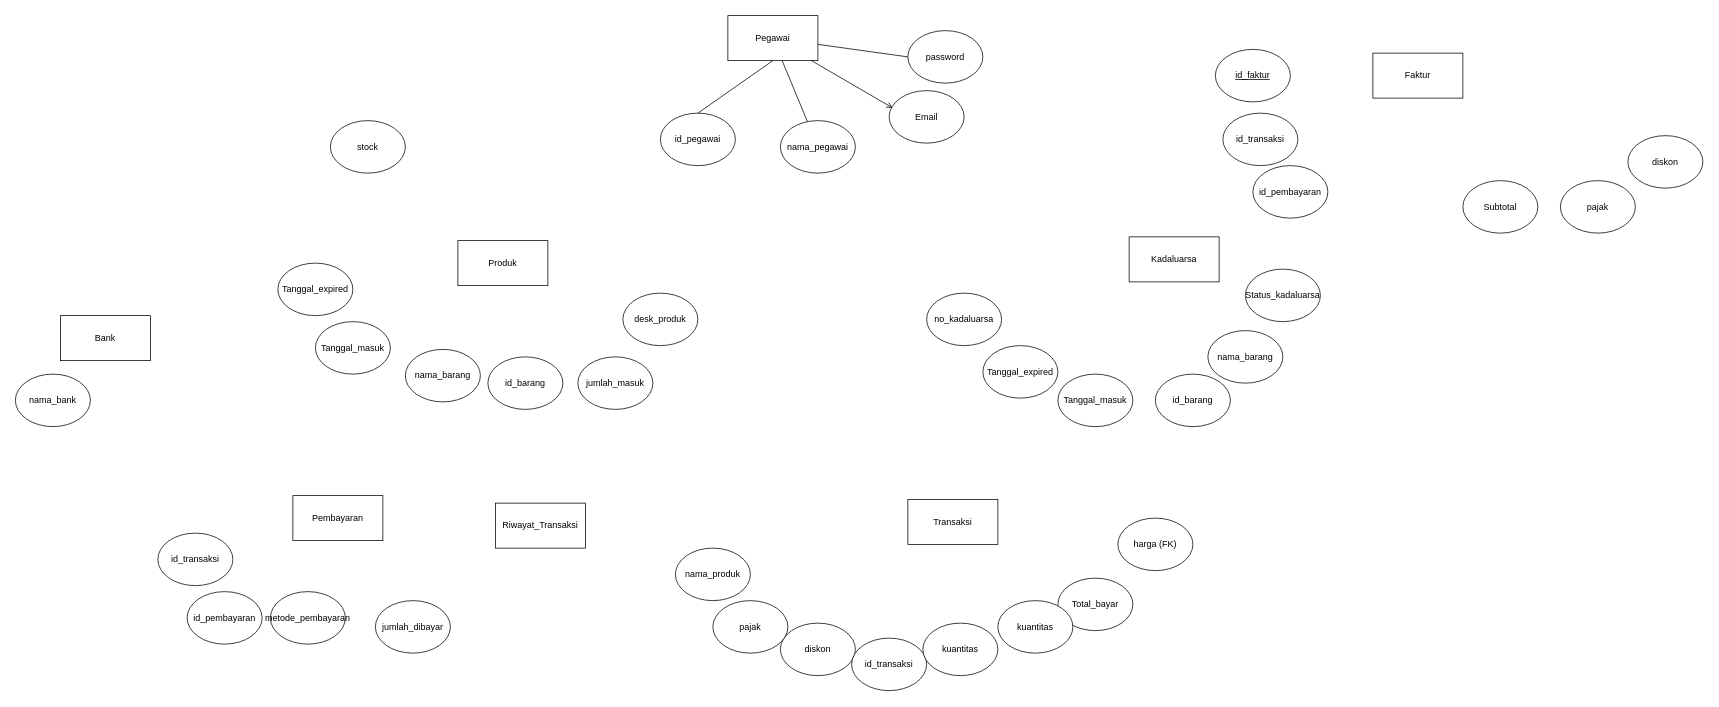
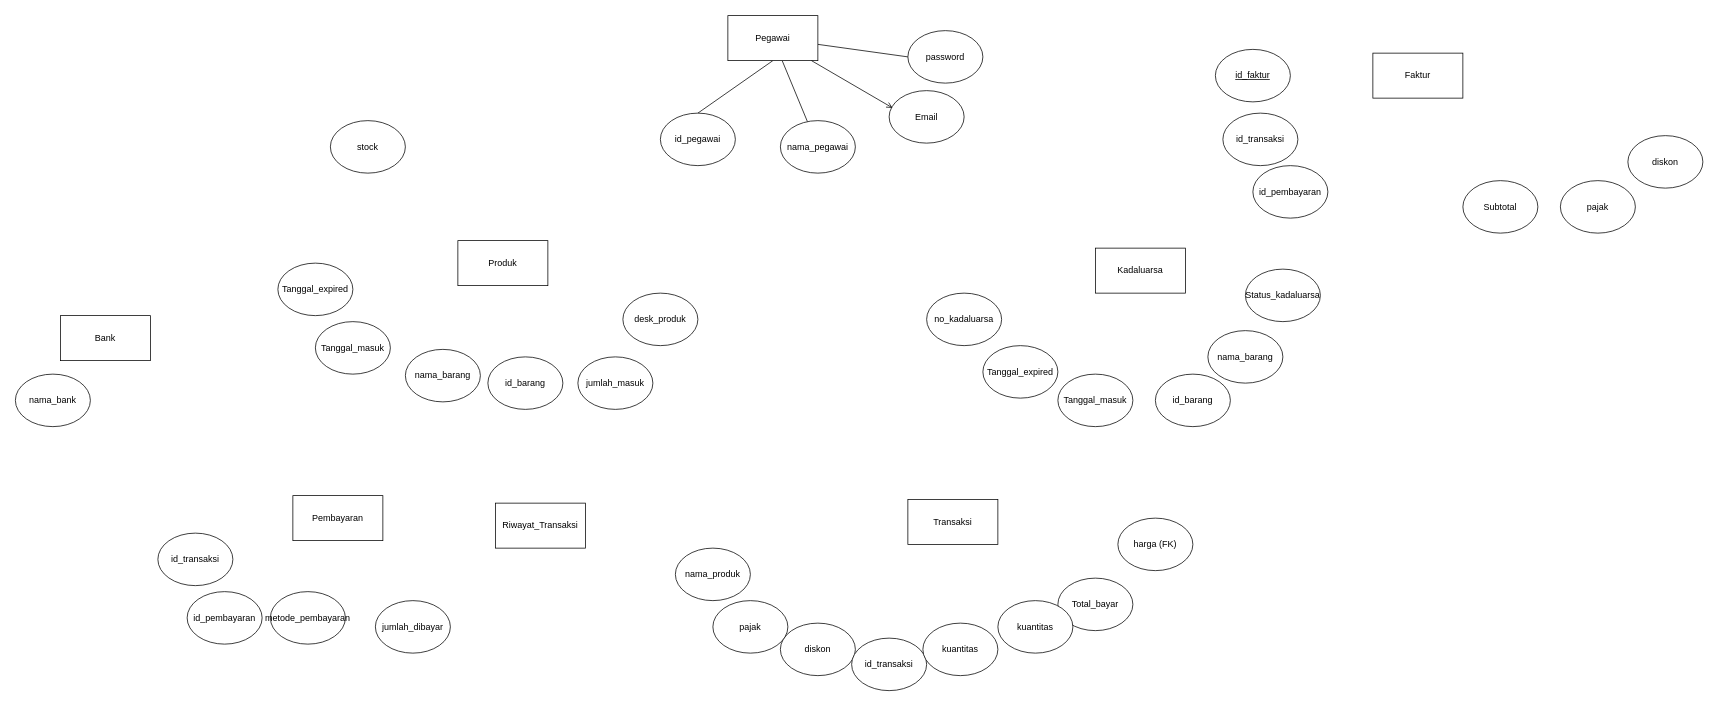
node "Kadaluarsa": moved (1174, 259) -> (1140, 270)
